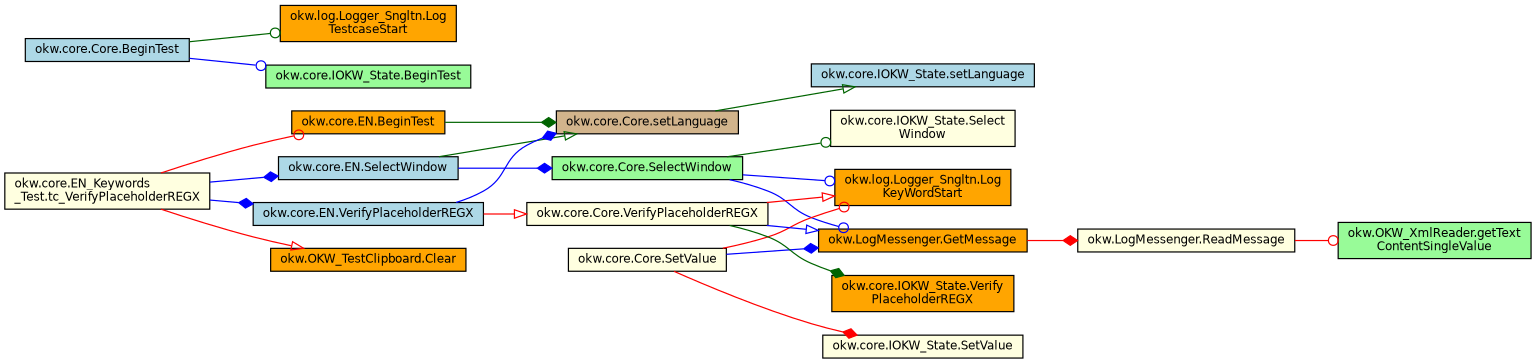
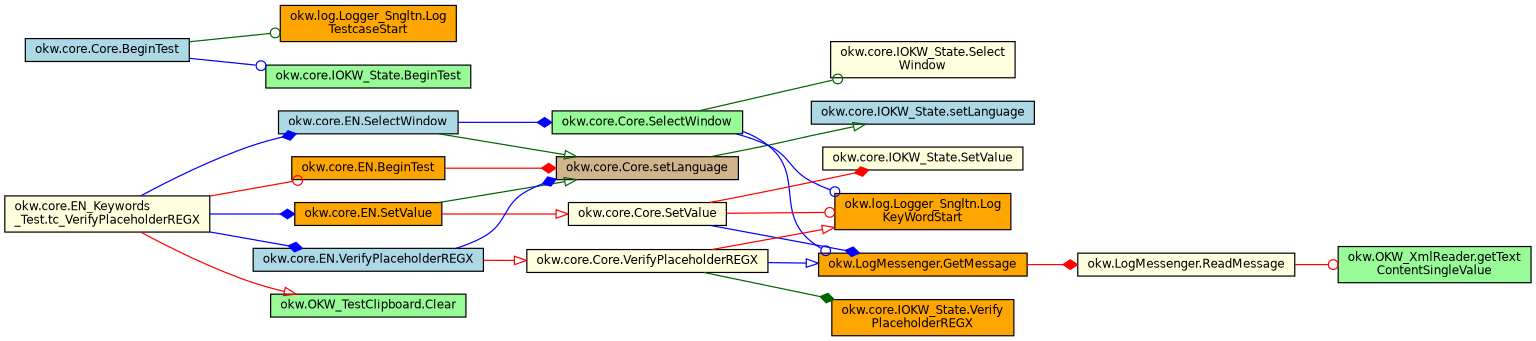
edge "okw.core.EN.BeginTest" -> "okw.core.Core.setLanguage": color darkgreen -> red
node "okw.core.EN.SetValue": added
node "okw.OKW_TestClipboard.Clear": fillcolor orange -> palegreen
